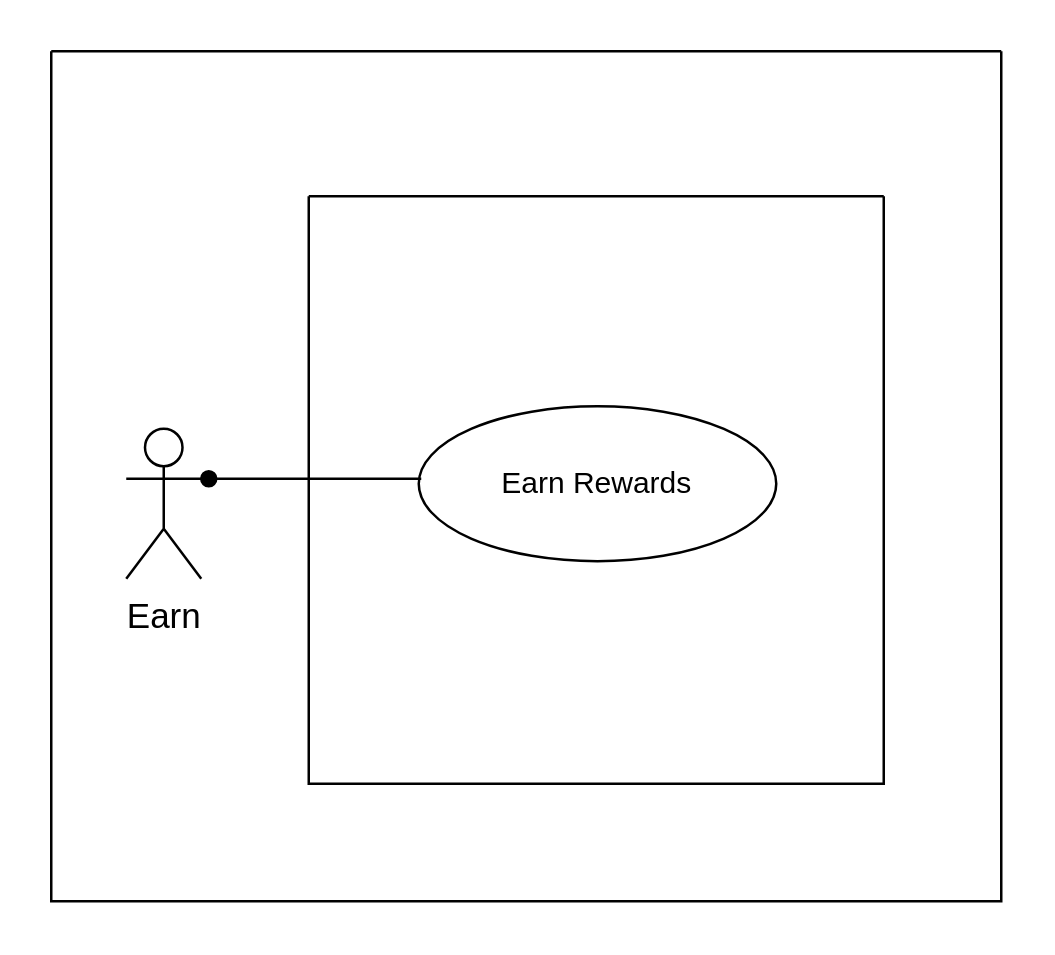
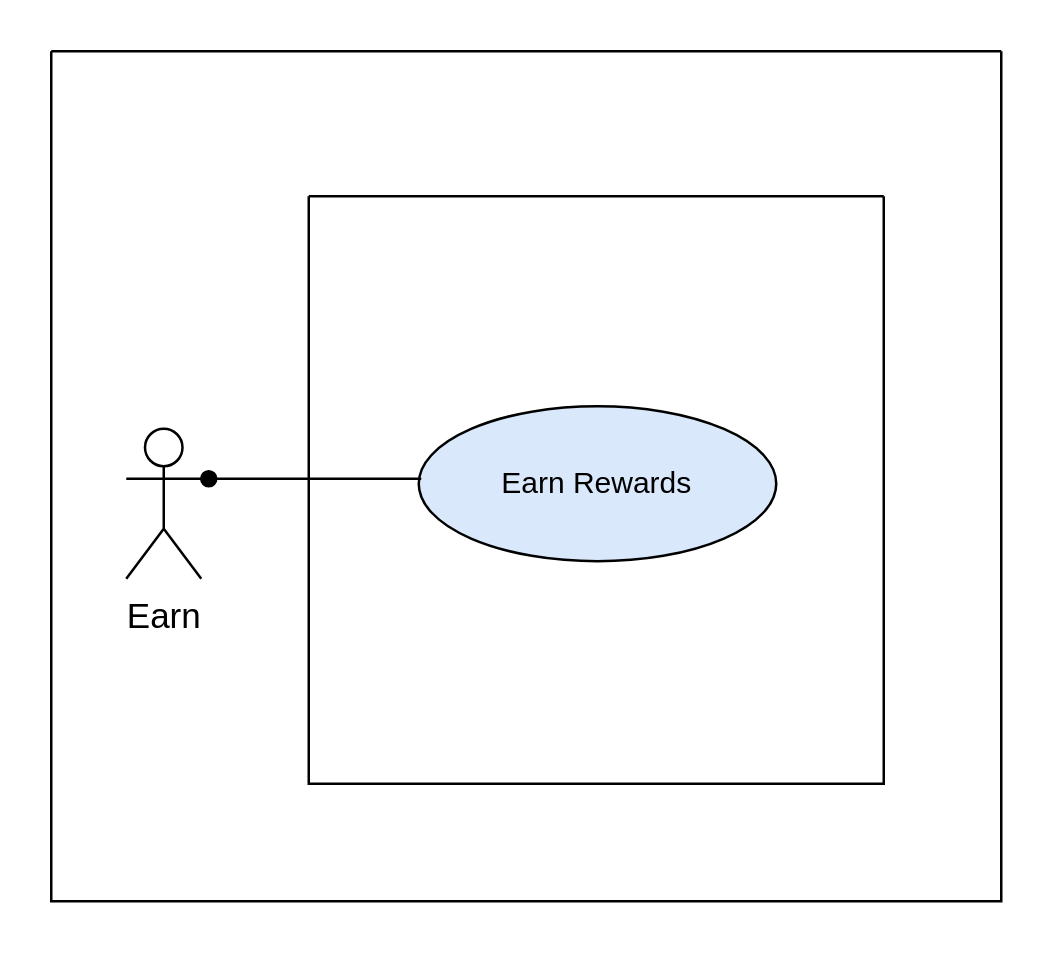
node "Earn Rewards": fillcolor #ffffff -> #dae8fc
